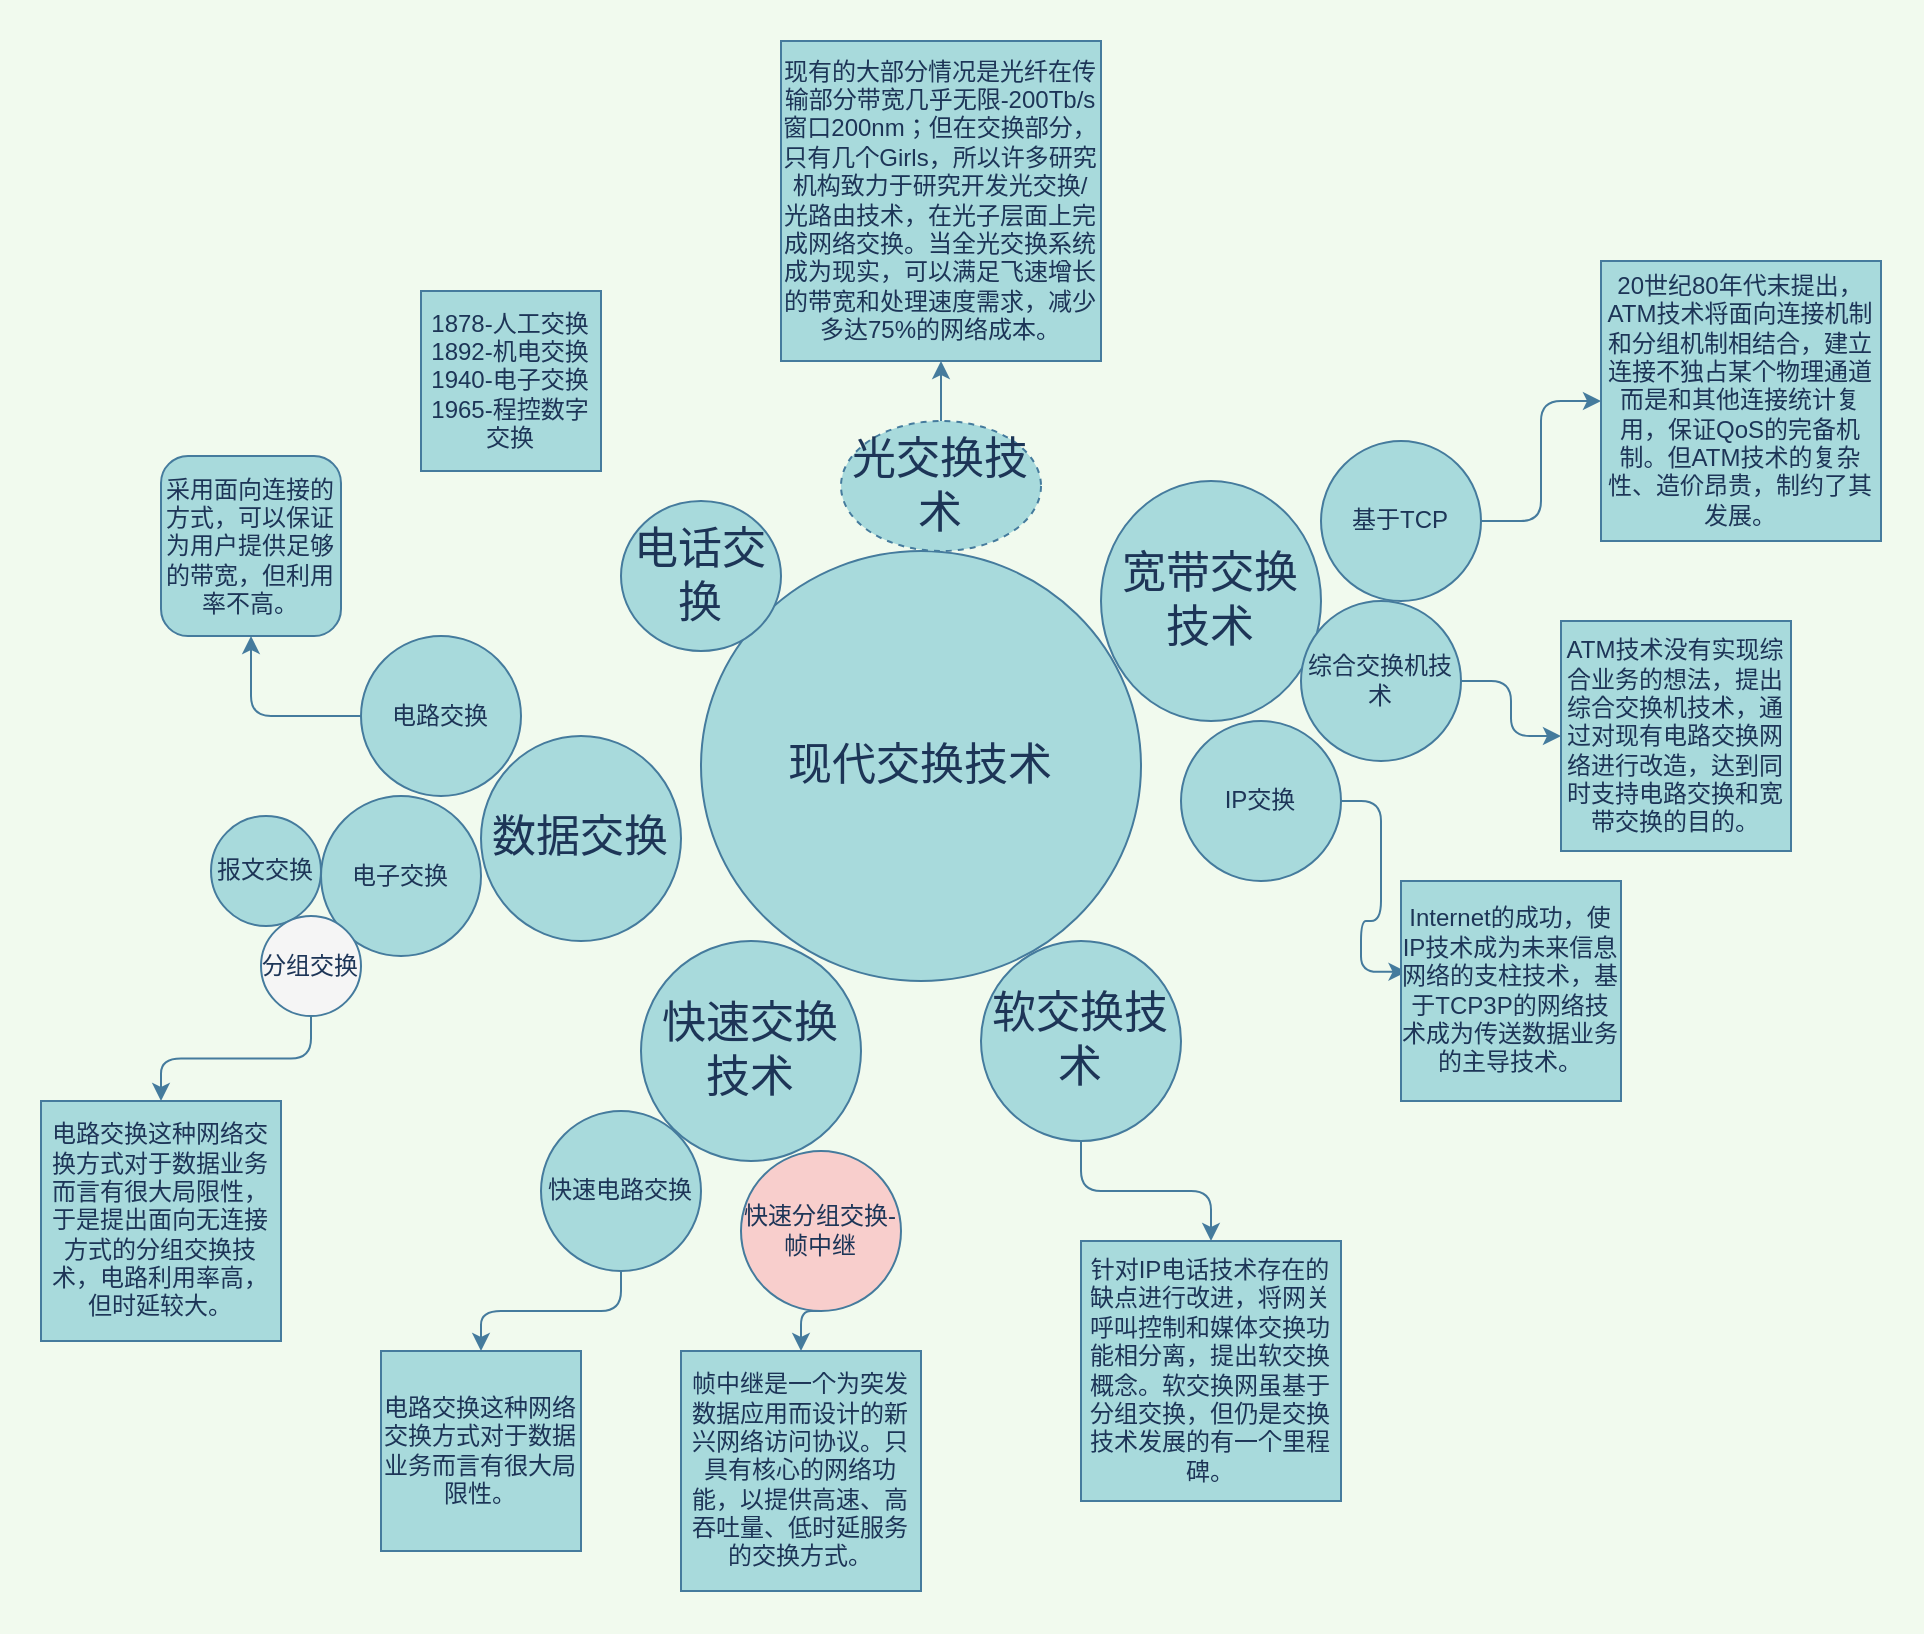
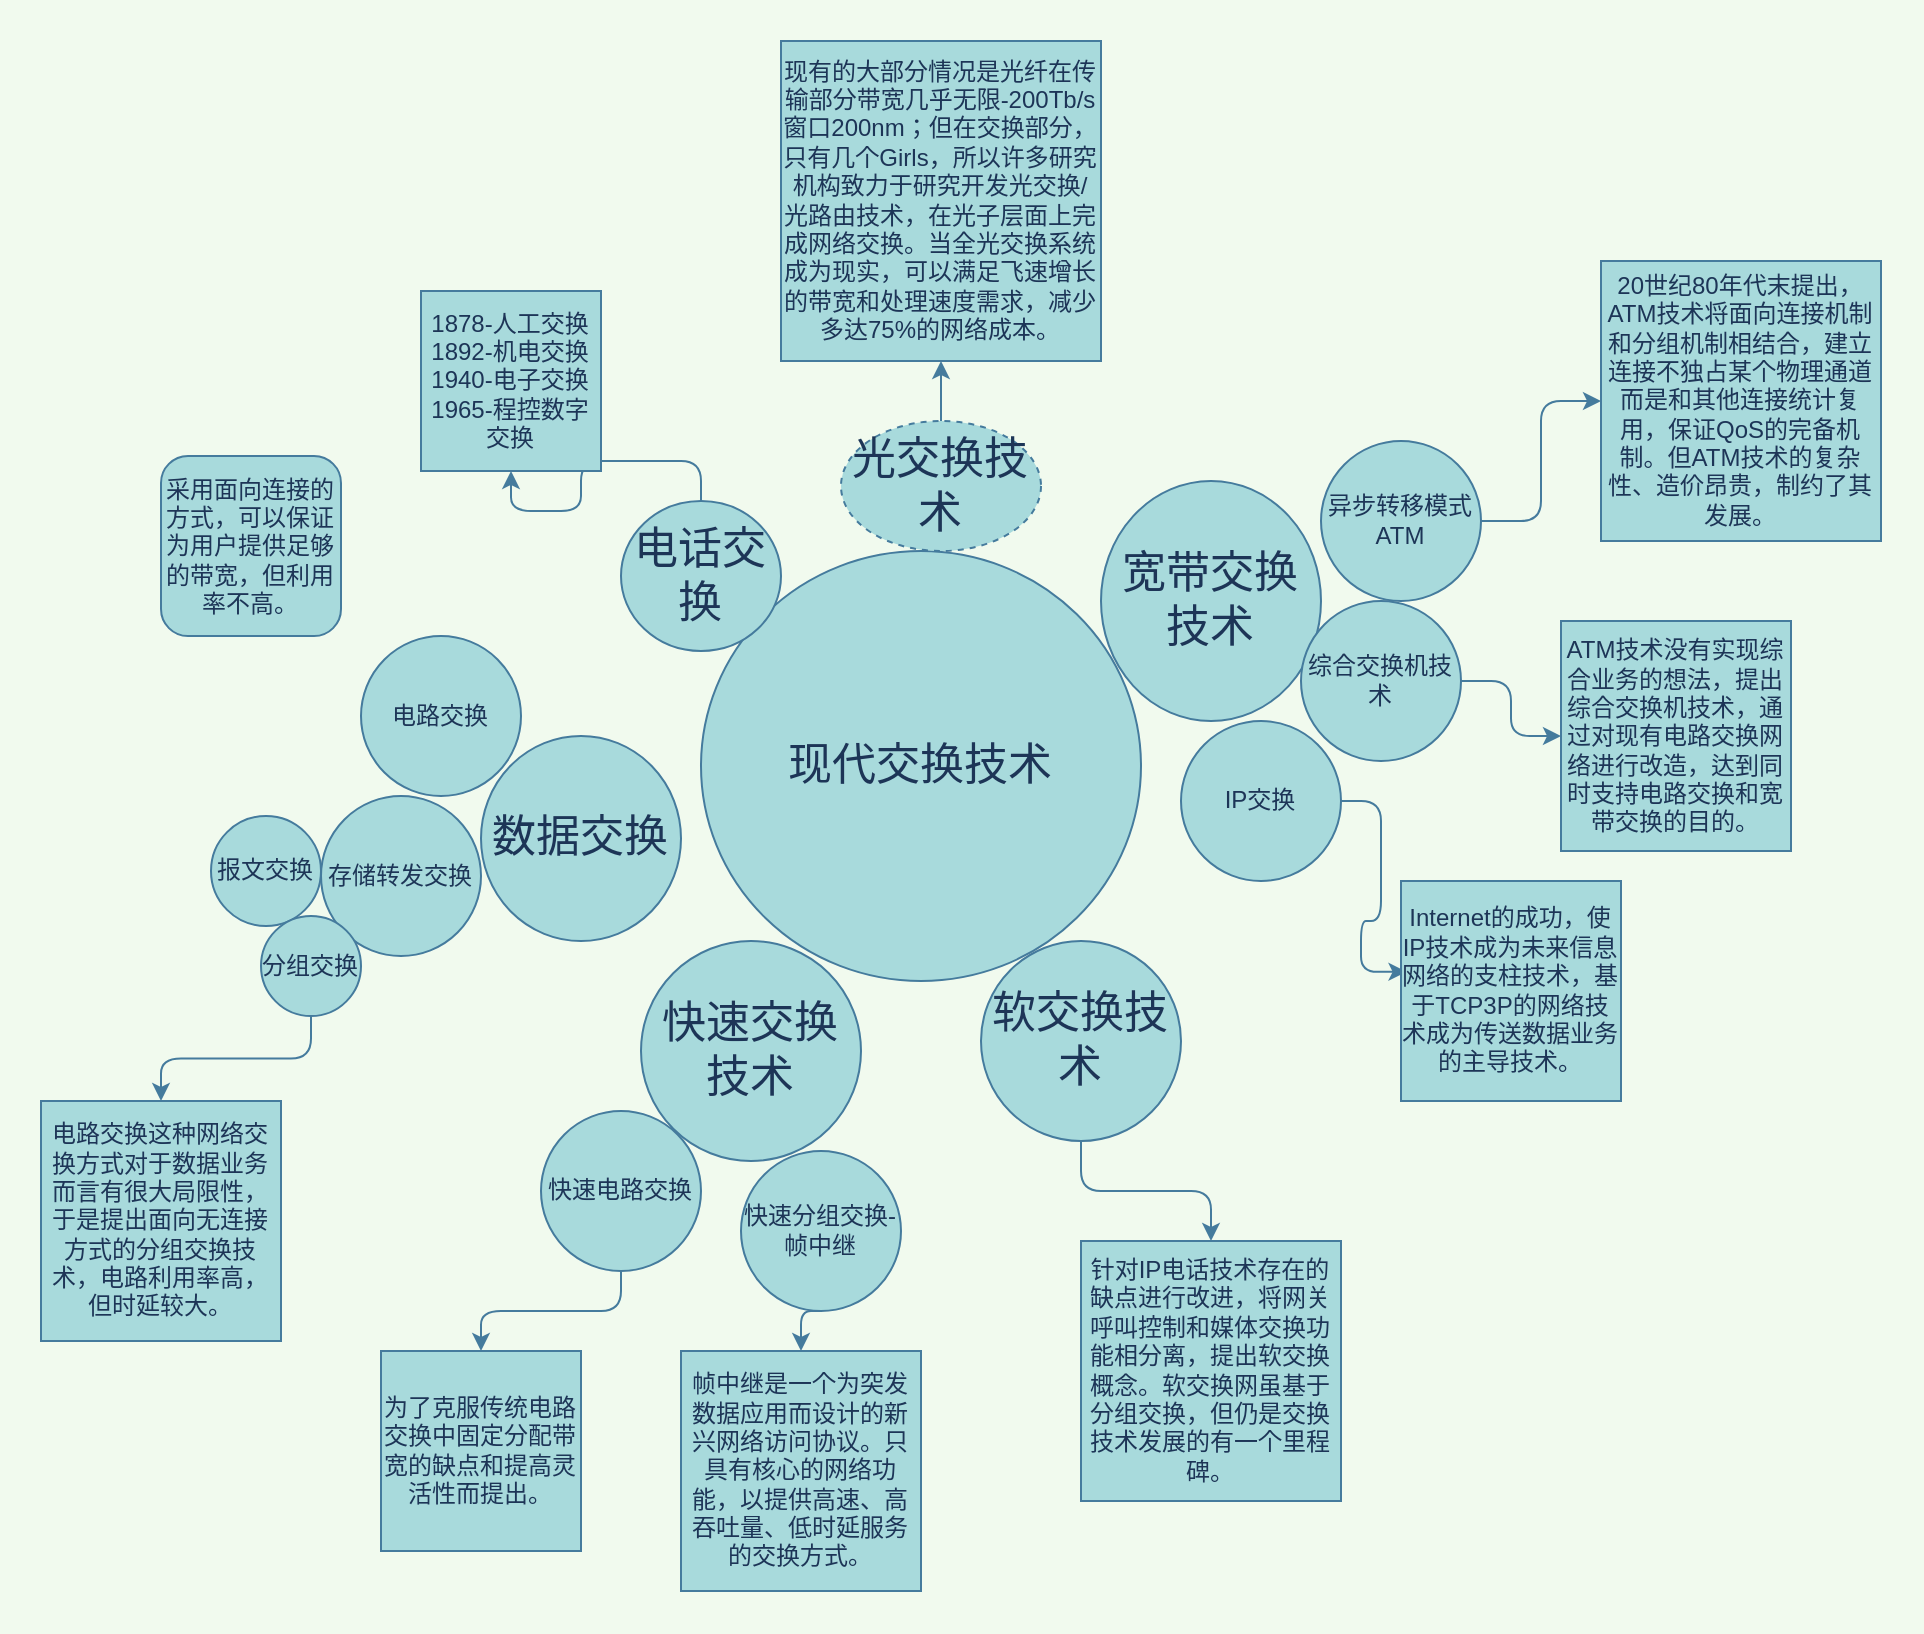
edge "电话交换" -> "1878-人工交换 1892-机电交换 1940-电子交换 1965-程控数字交换": added
node "基于TCP": label "基于TCP" -> "异步转移模式ATM"
edge "电路交换" -> "采用面向连接的方式，可以保证为用户提供足够的带宽，但利用率不高。": removed
node "电子交换": label "电子交换" -> "存储转发交换"
node "分组交换": fillcolor #f5f5f5 -> #a8dadc
node "快速分组交换- 帧中继": fillcolor #f8cecc -> #a8dadc
node "电路交换这种网络交换方式对于数据业务而言有很大局限性。": label "电路交换这种网络交换方式对于数据业务而言有很大局限性。" -> "为了克服传统电路交换中固定分配带宽的缺点和提高灵活性而提出。"
